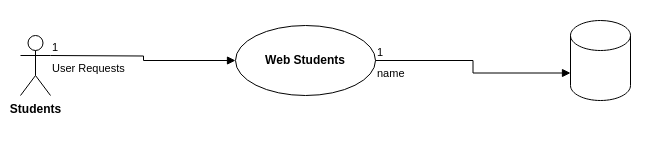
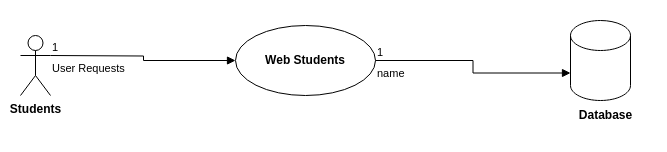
node "Database": added
